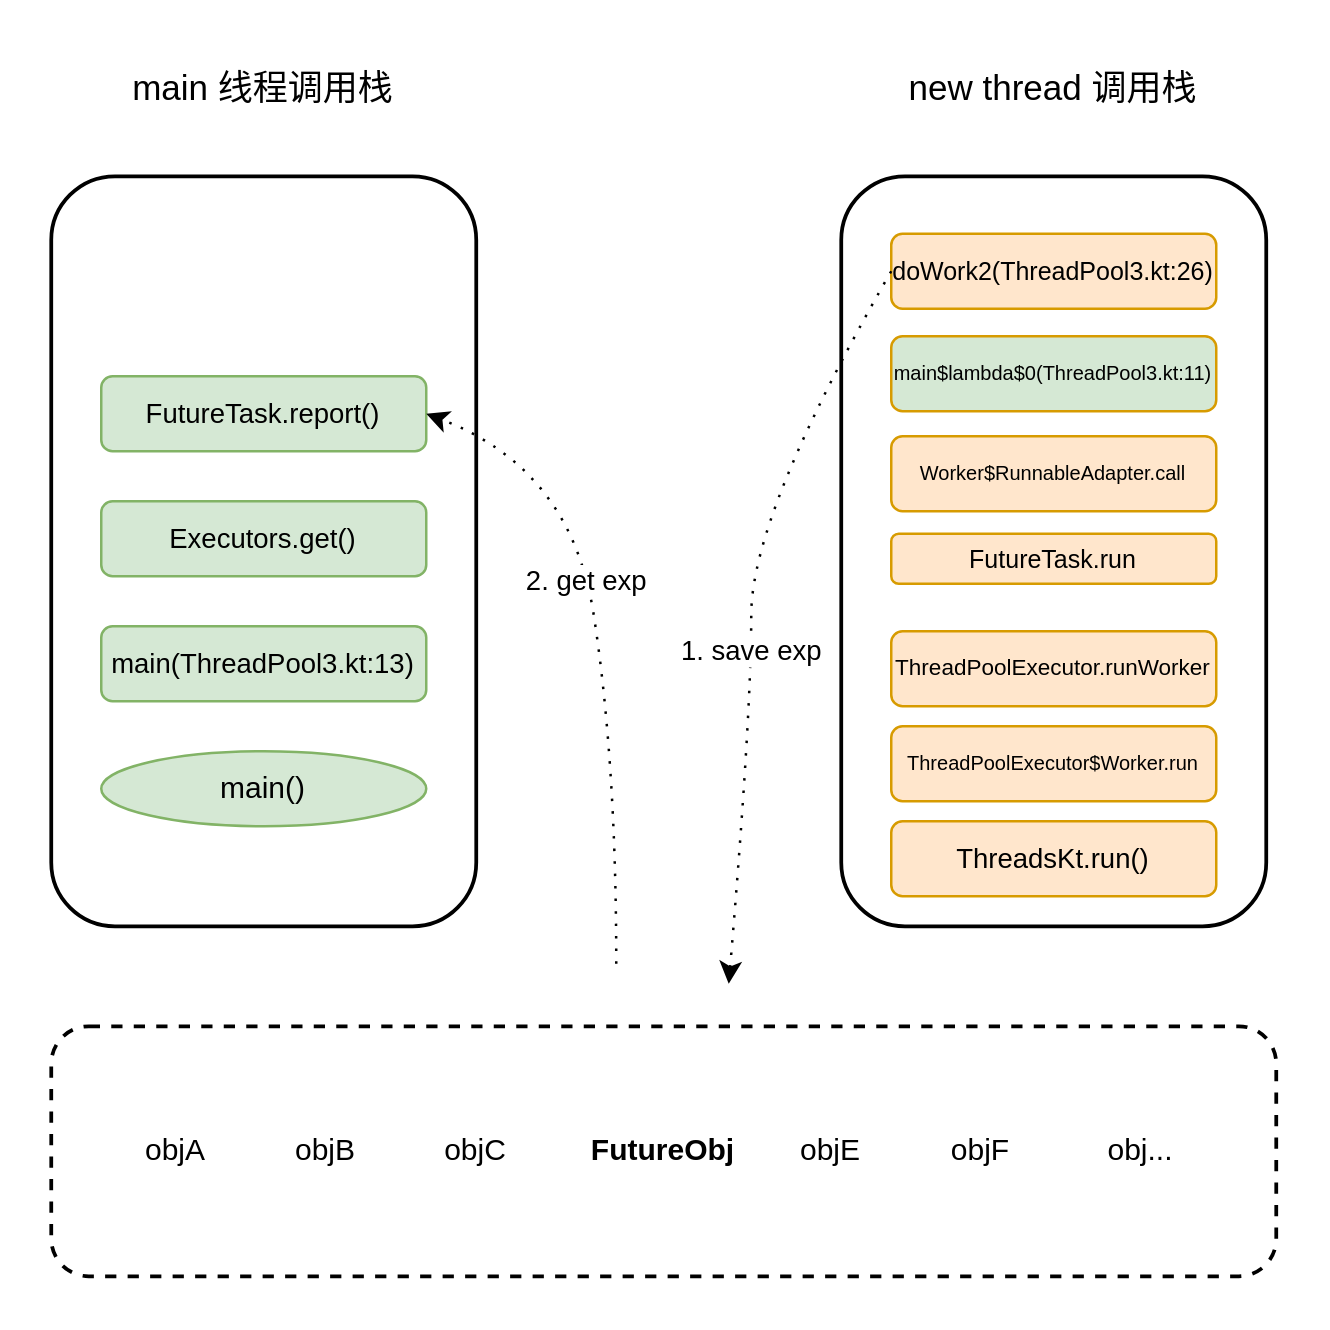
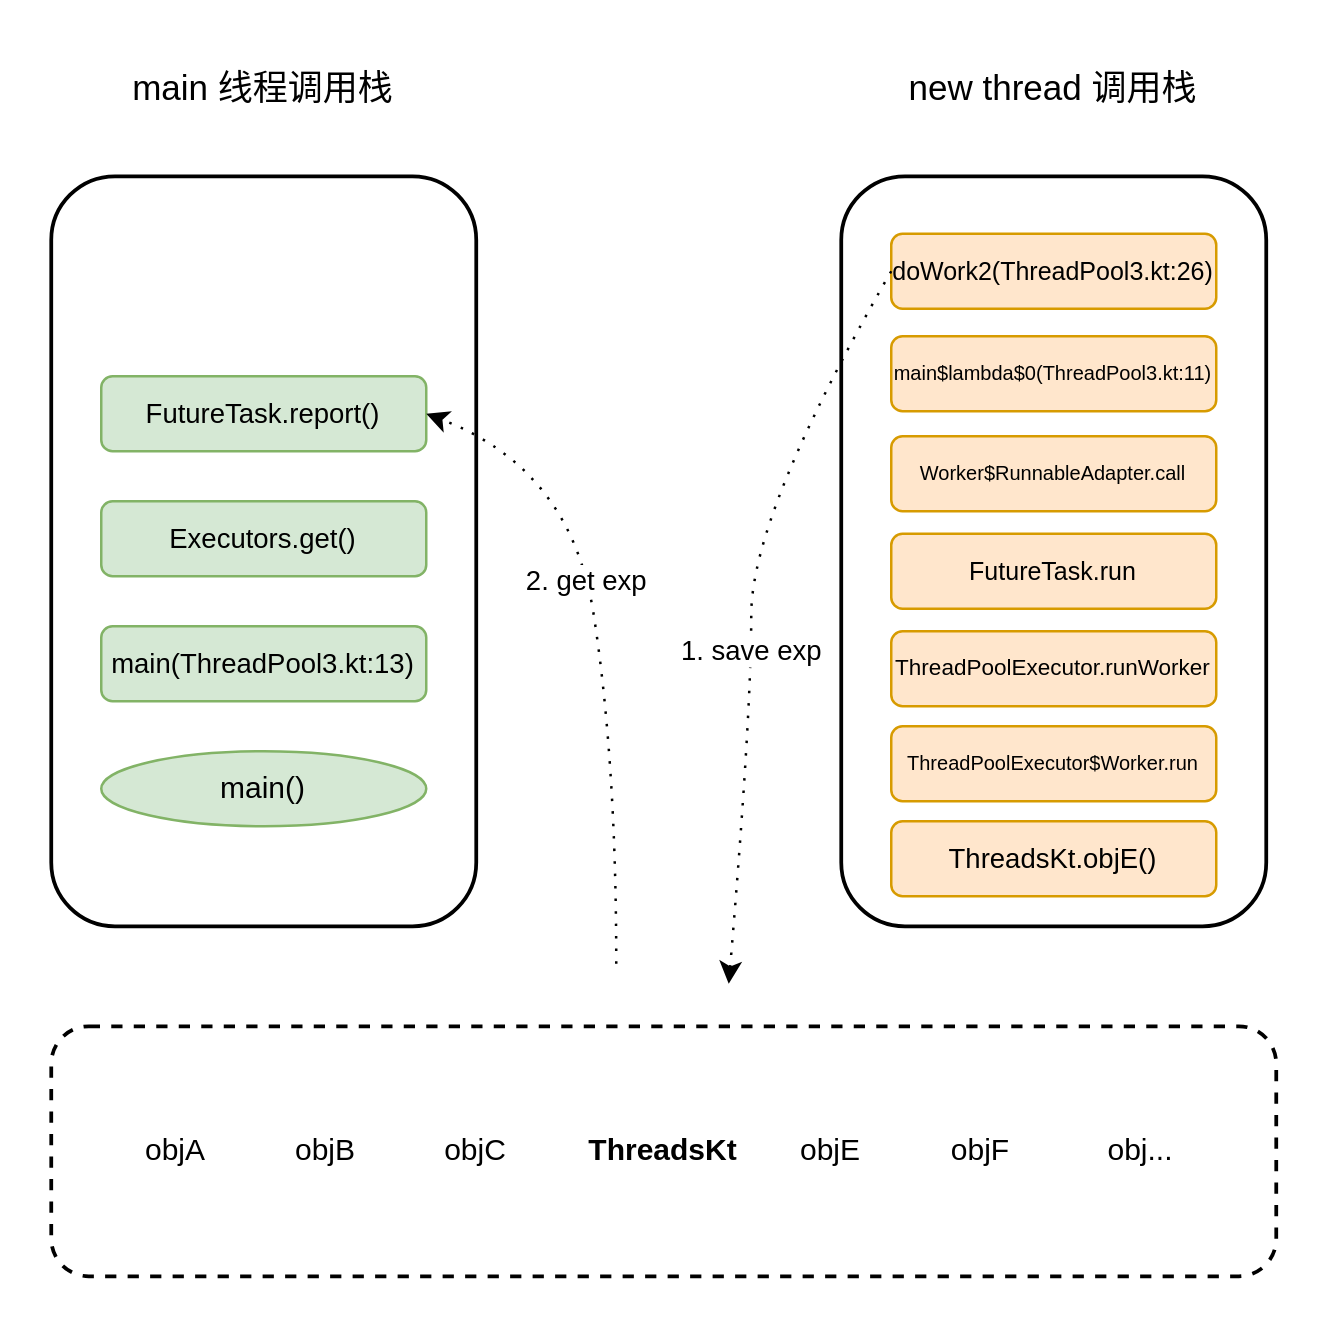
node "main$lambda$0(ThreadPool3.kt:11)": fillcolor #d5e8d4 -> #ffe6cc
node "FutureTask.run": size 325x50 -> 325x75
node "ThreadsKt.run()": label "ThreadsKt.run()" -> "ThreadsKt.objE()"
node "FutureObj": label "FutureObj" -> "ThreadsKt"
